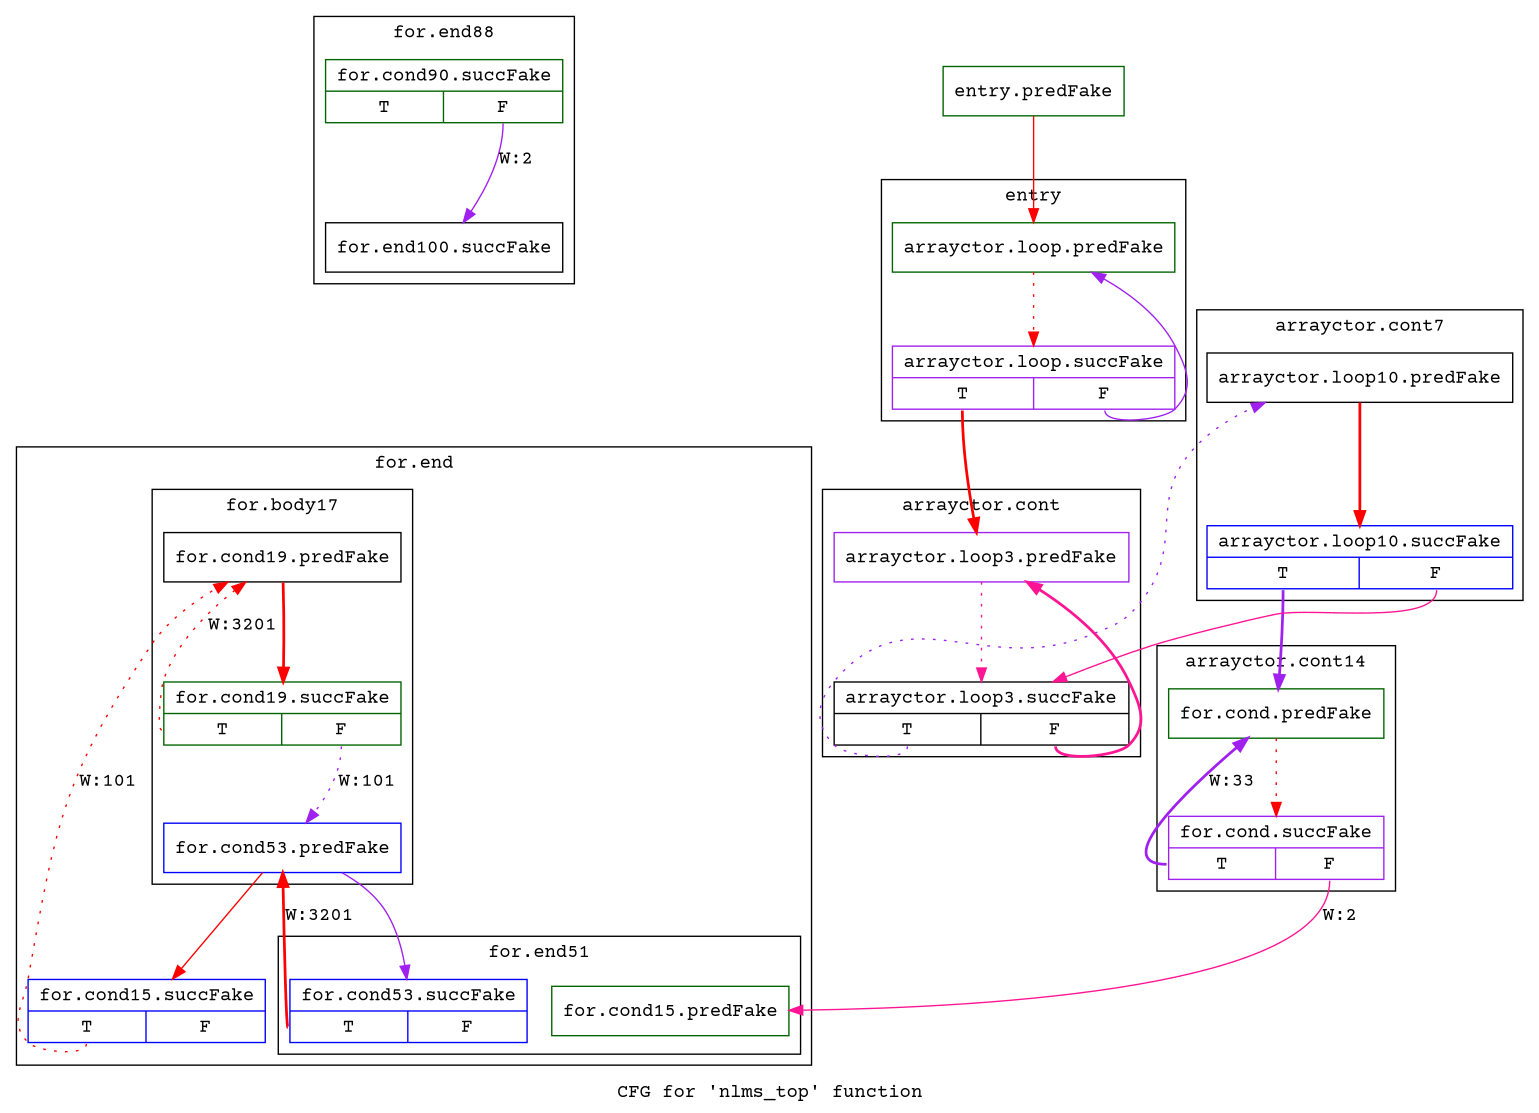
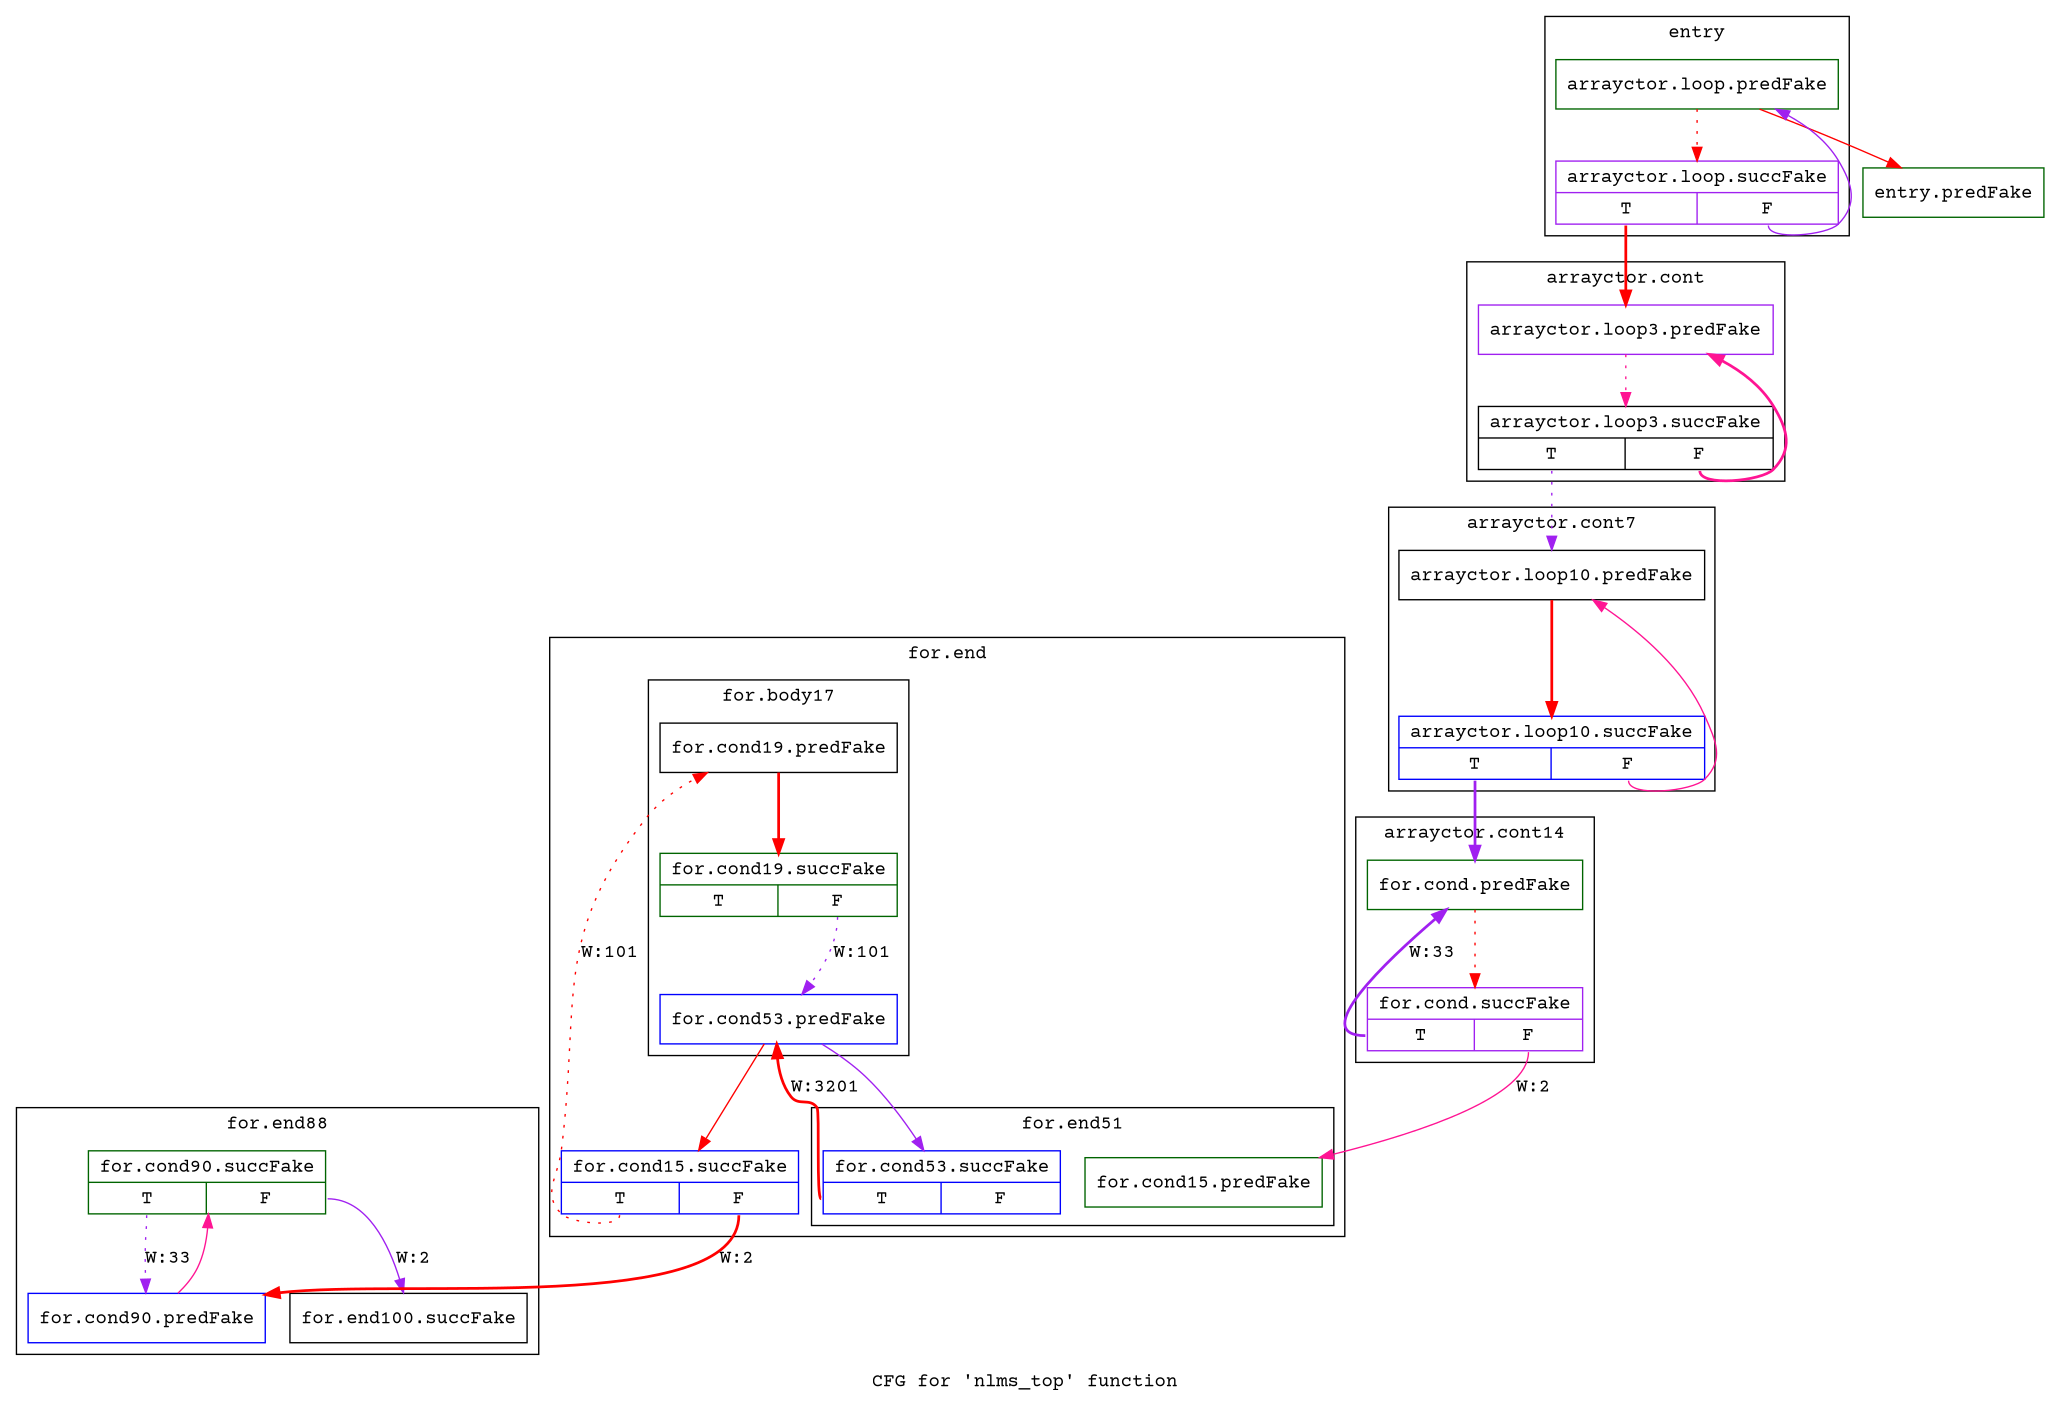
edge "entry.predFake" -> "arrayctor.loop.predFake": reversed
edge "arrayctor.loop10.succFake" -> "arrayctor.loop3.succFake": now "arrayctor.loop10.succFake" -> "arrayctor.loop10.predFake"
edge "for.cond19.succFake" -> "for.cond19.predFake": removed, label "W:3201"
node "for.cond90.predFake": added
